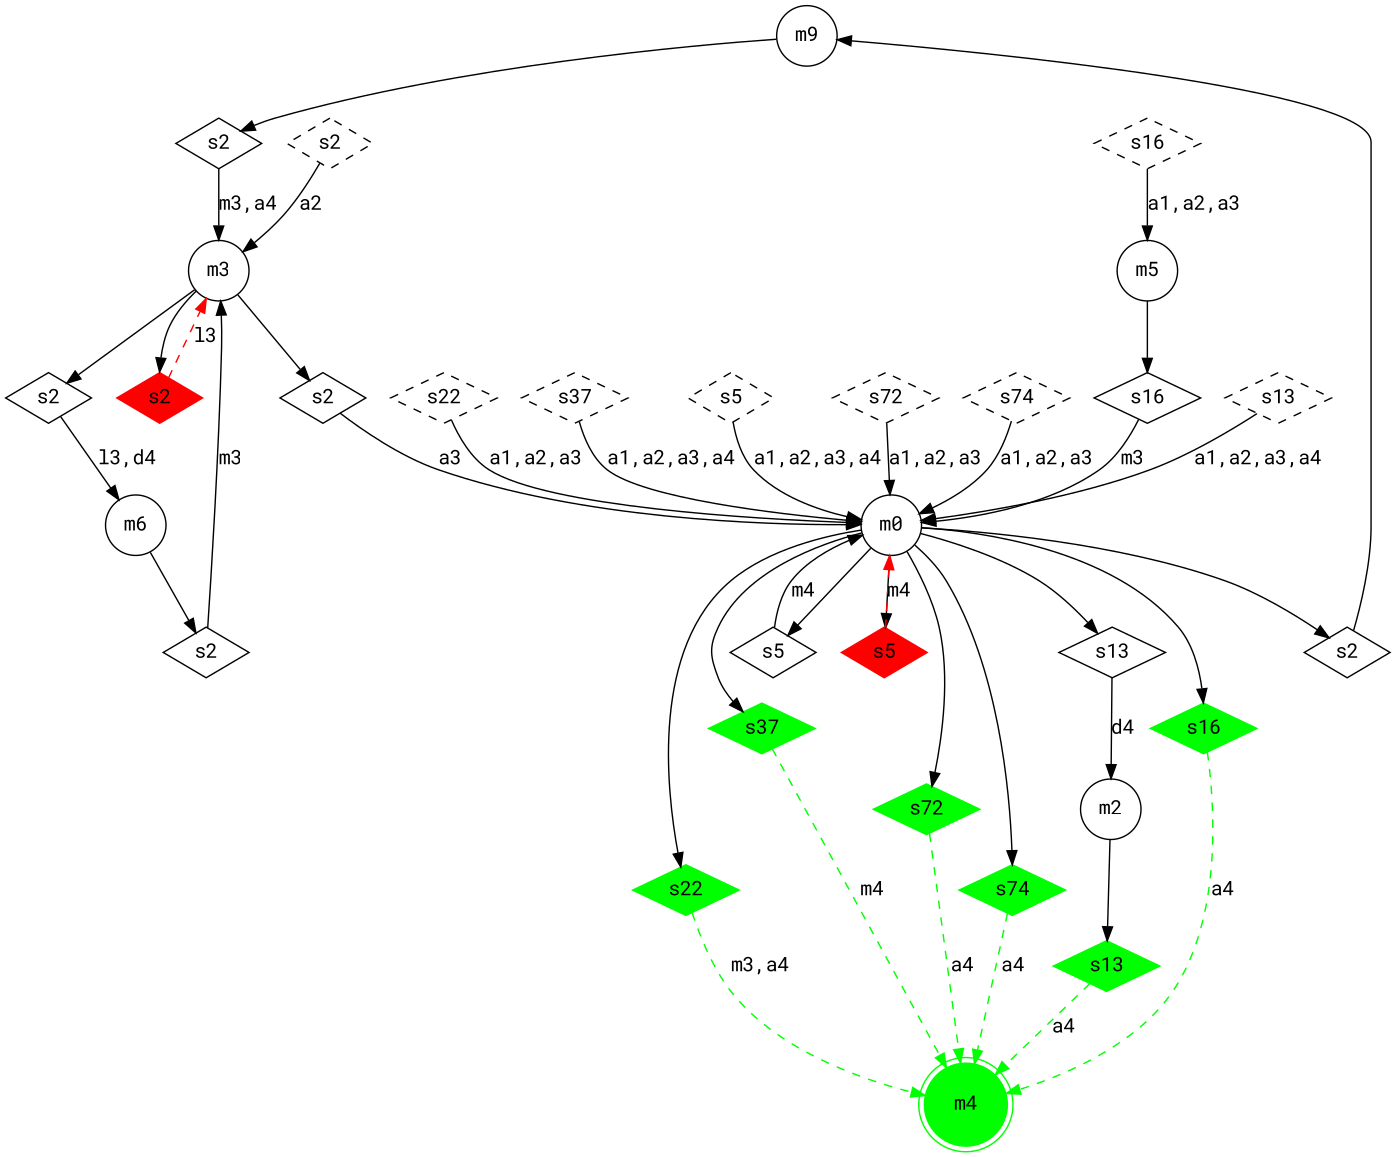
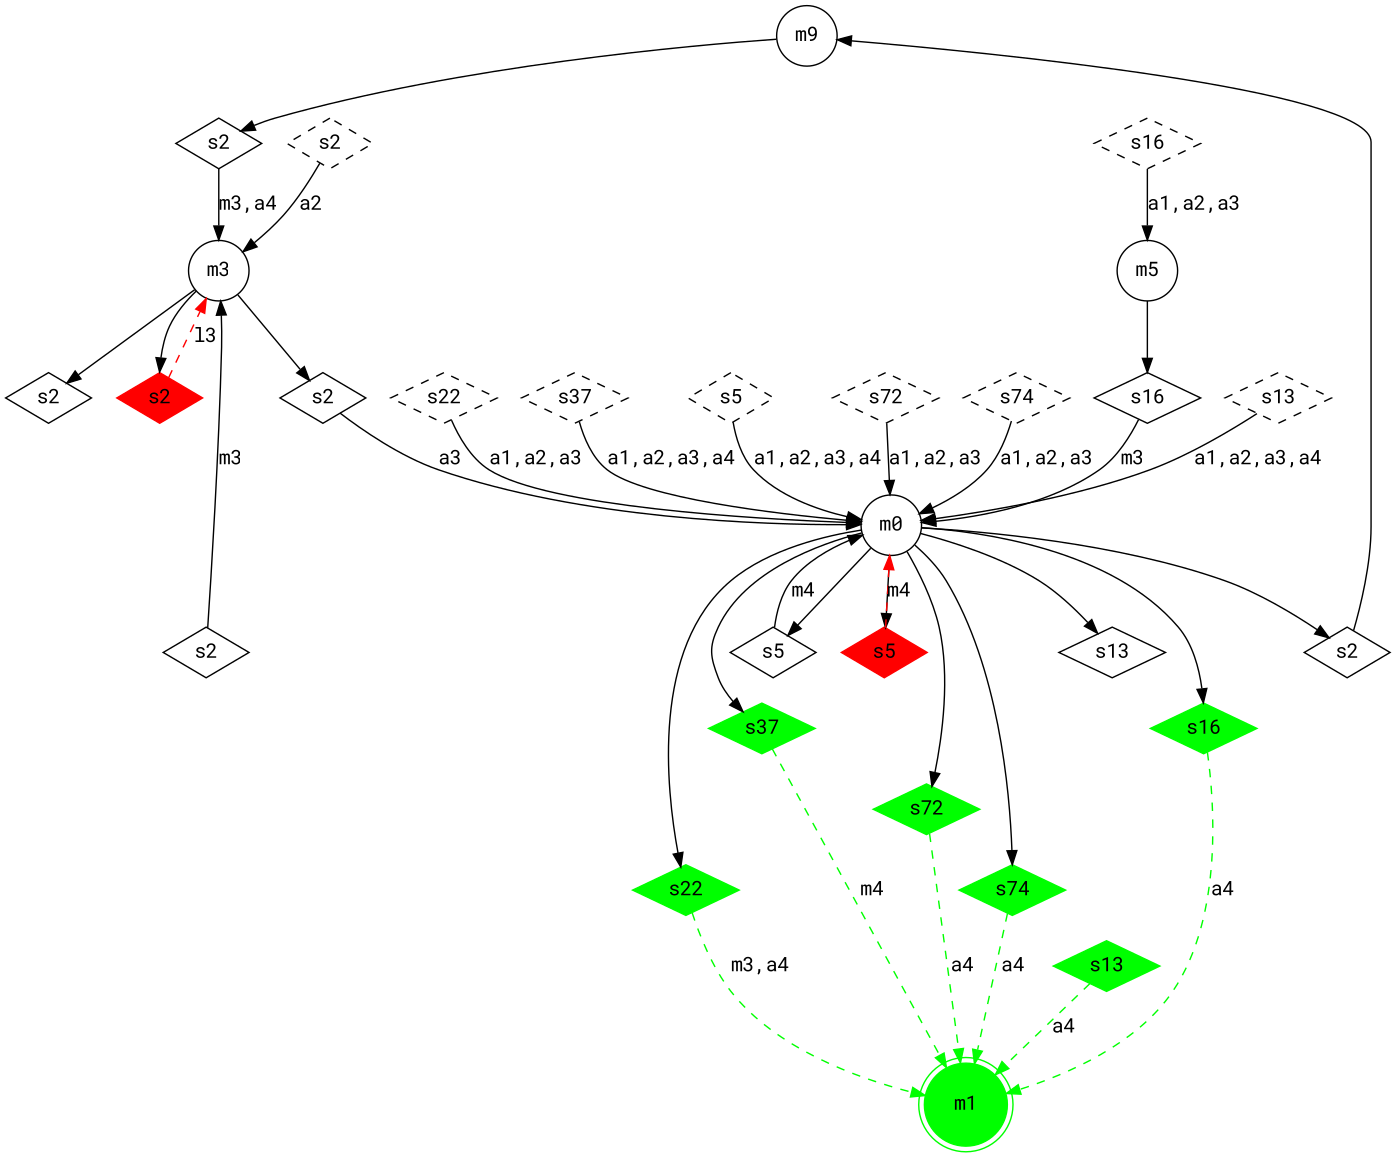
node "m6": removed
node "m2": removed
node "m4": label "m4" -> "m1"
